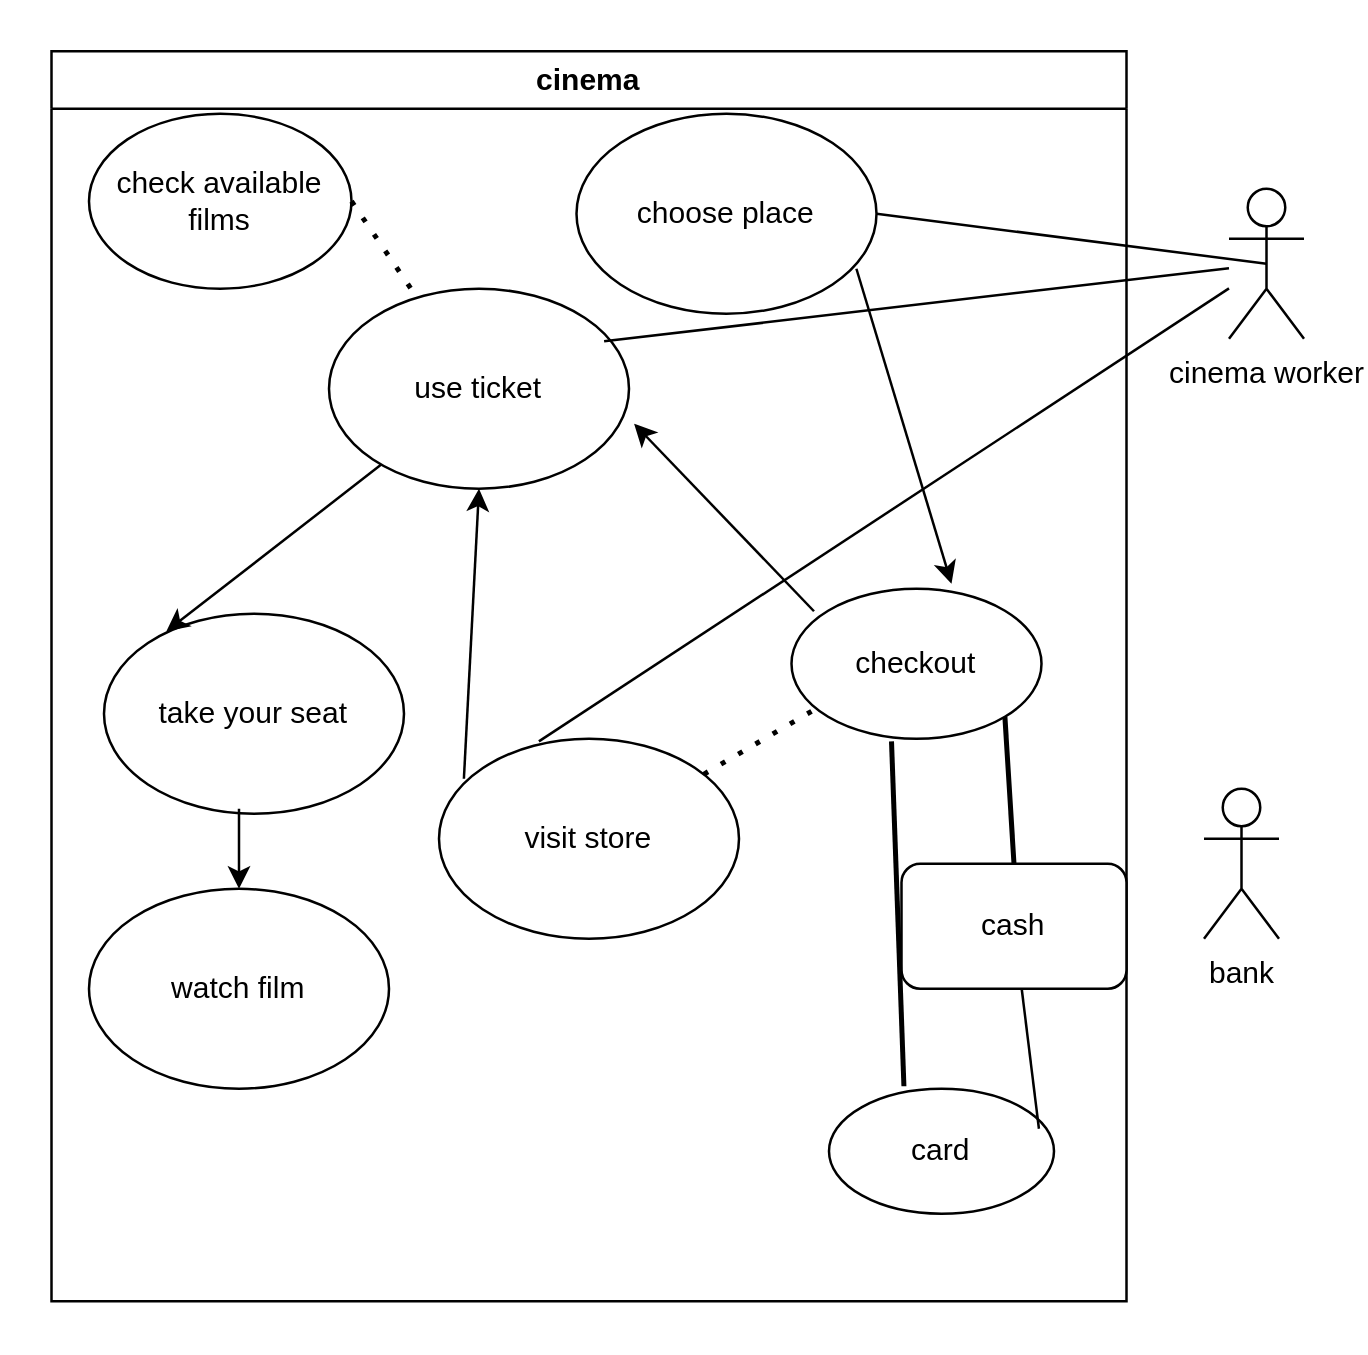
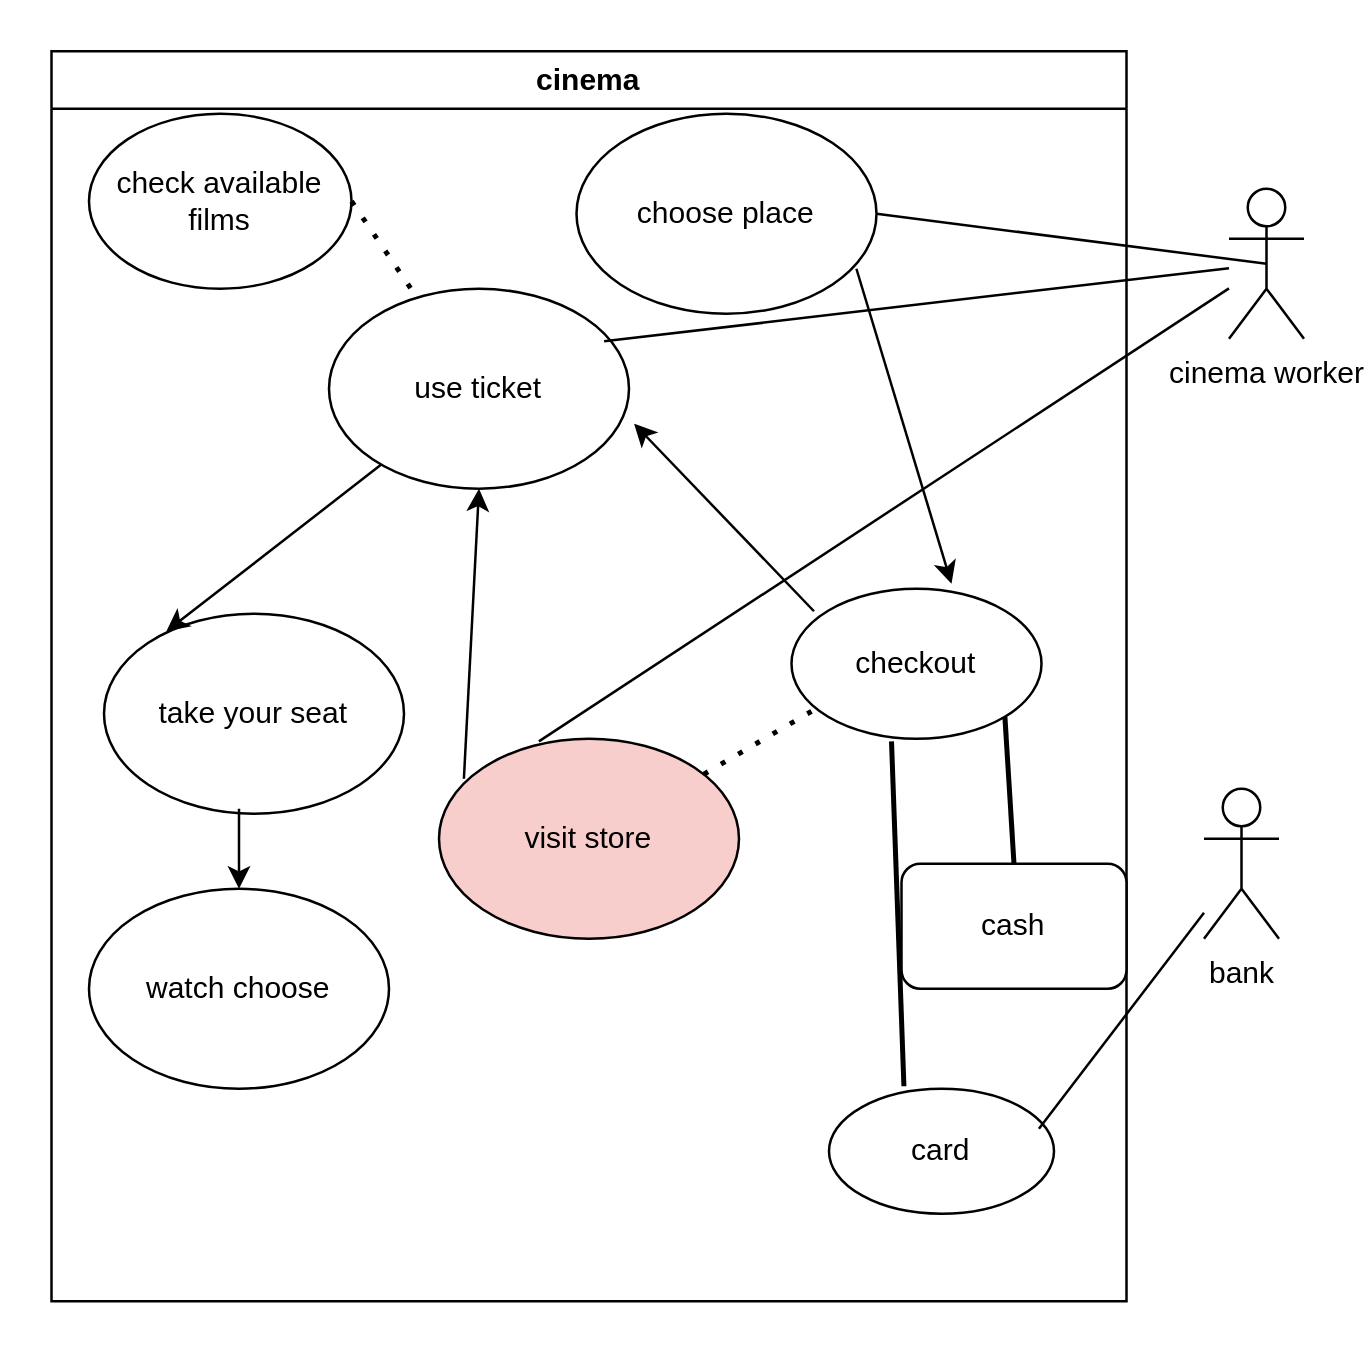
node "visit store": fillcolor #ffffff -> #f8cecc
node "watch film": label "watch film" -> "watch choose"
edge "cash" -- "card": now "bank" -- "card"
